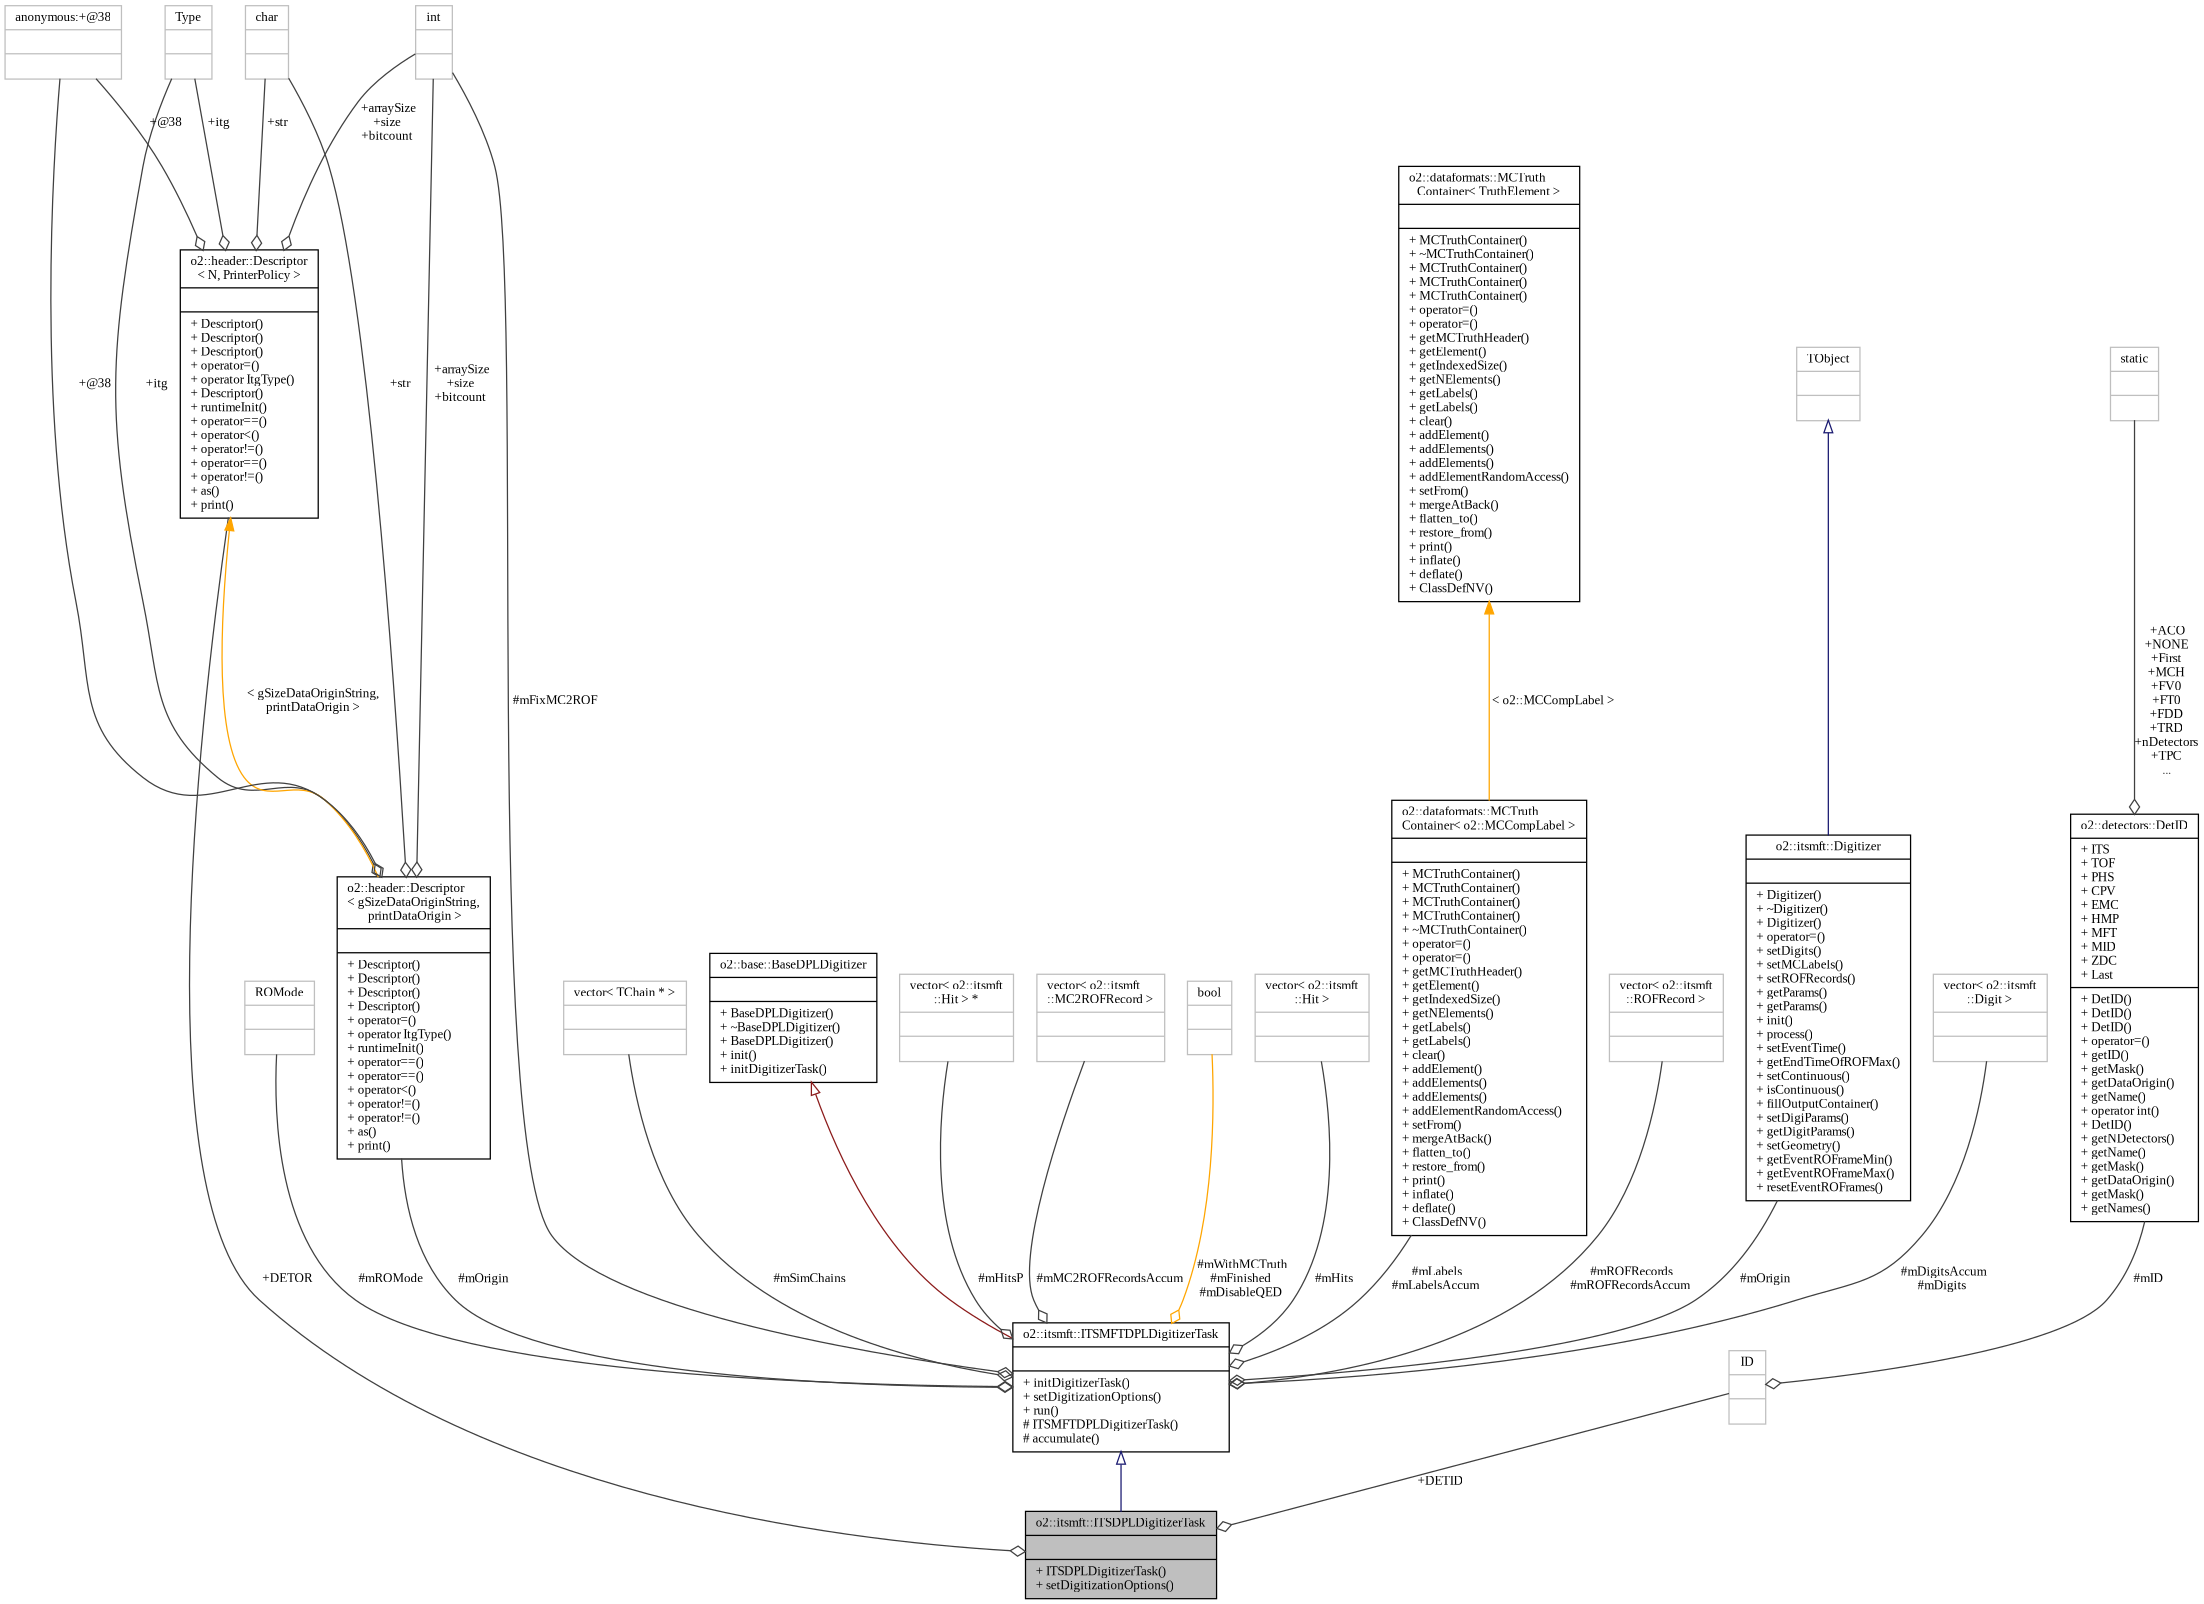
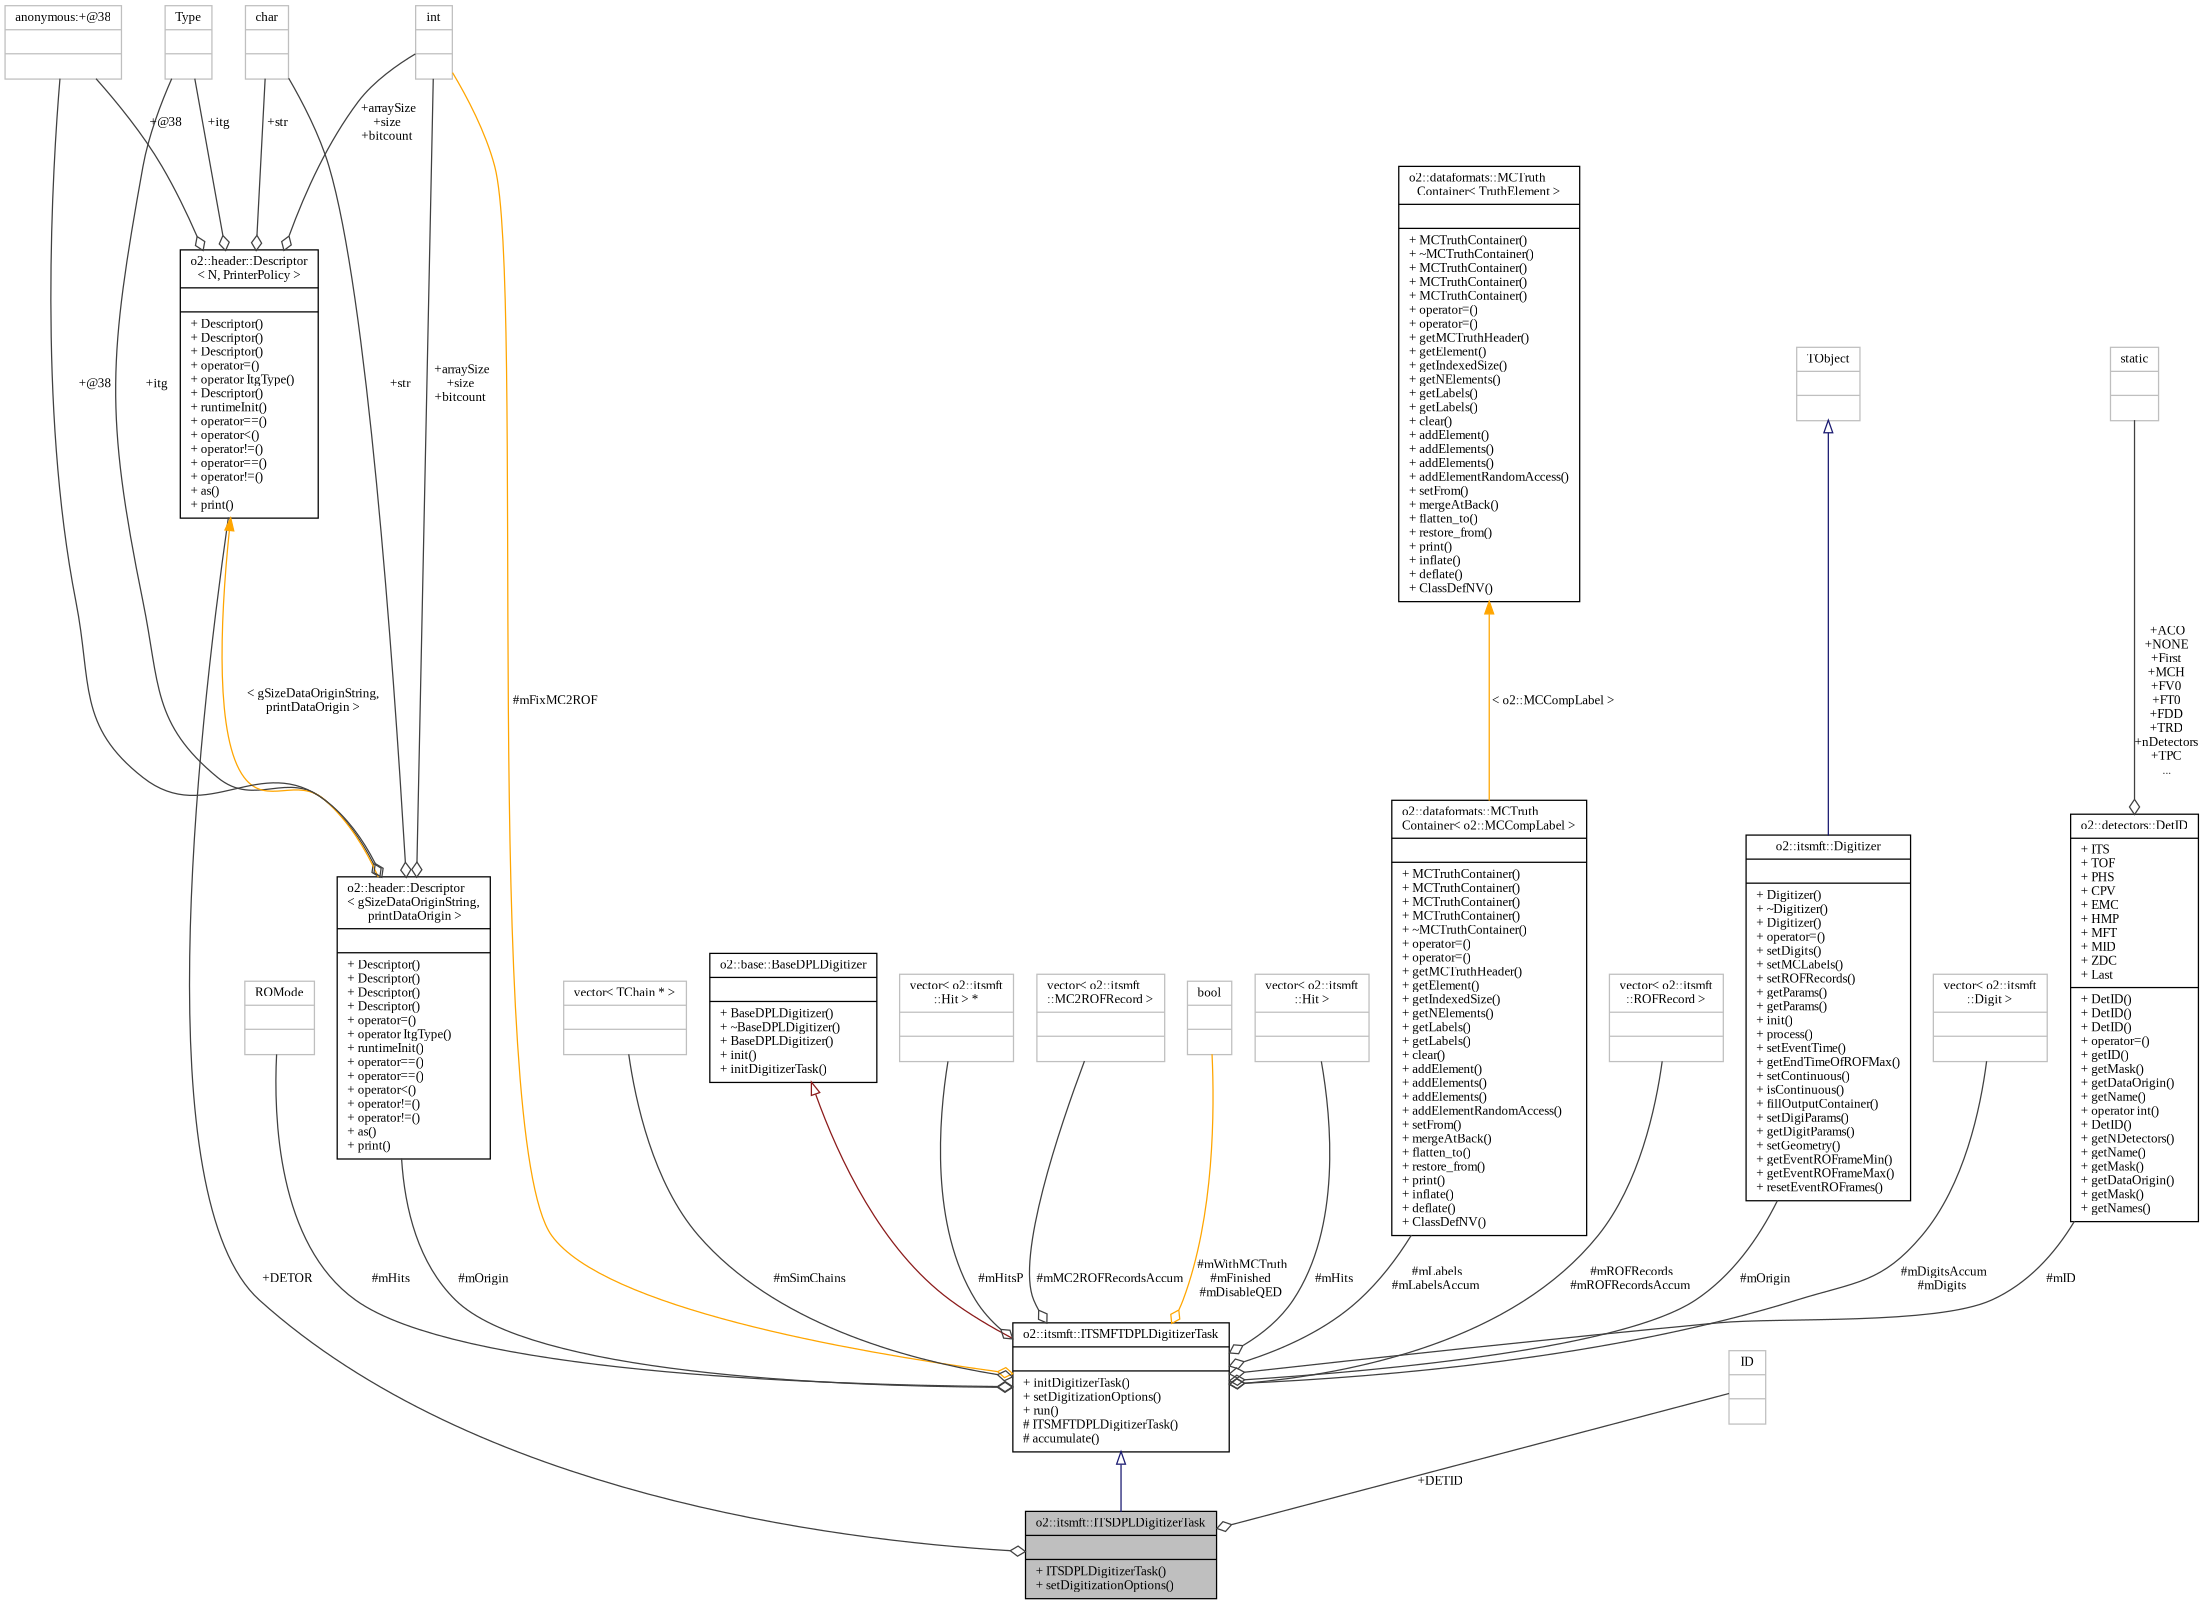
edge "int" -> "o2::itsmft::ITSMFTDPLDigitizerTask": color grey25 -> orange
edge "ROMode" -> "o2::itsmft::ITSMFTDPLDigitizerTask": label " #mROMode" -> " #mHits"
edge "o2::detectors::DetID" -> "ID": now "o2::detectors::DetID" -> "o2::itsmft::ITSMFTDPLDigitizerTask"
